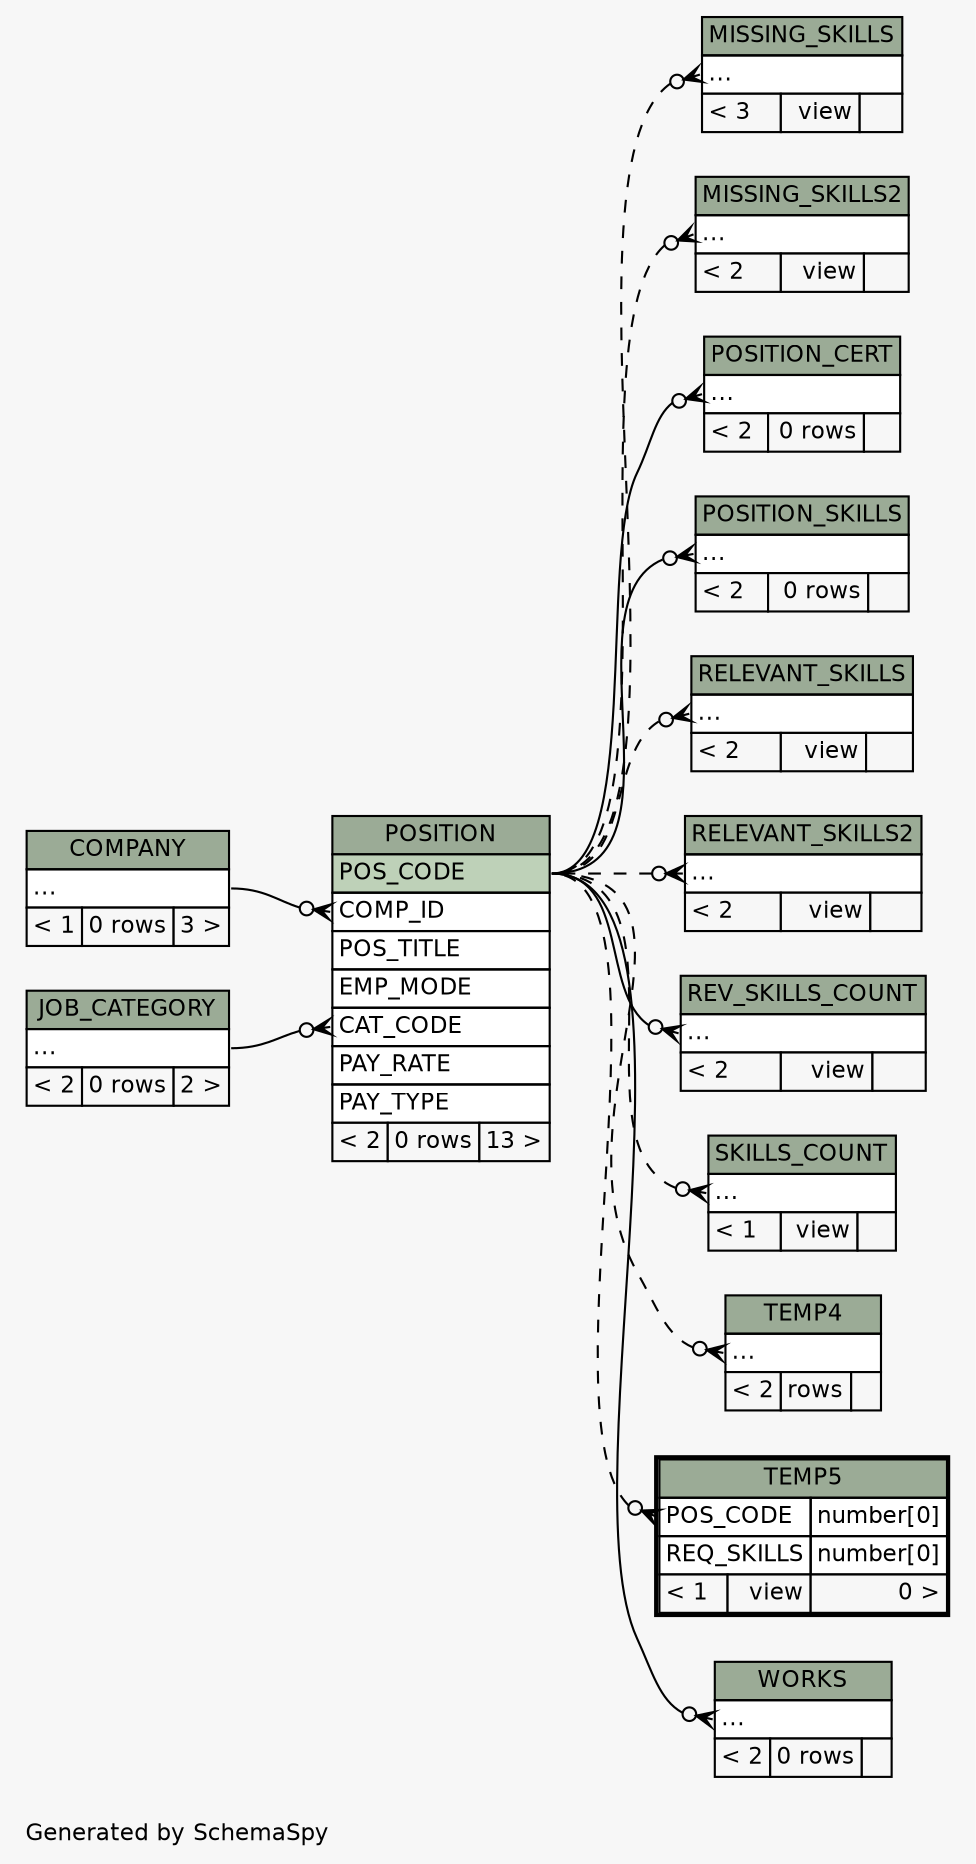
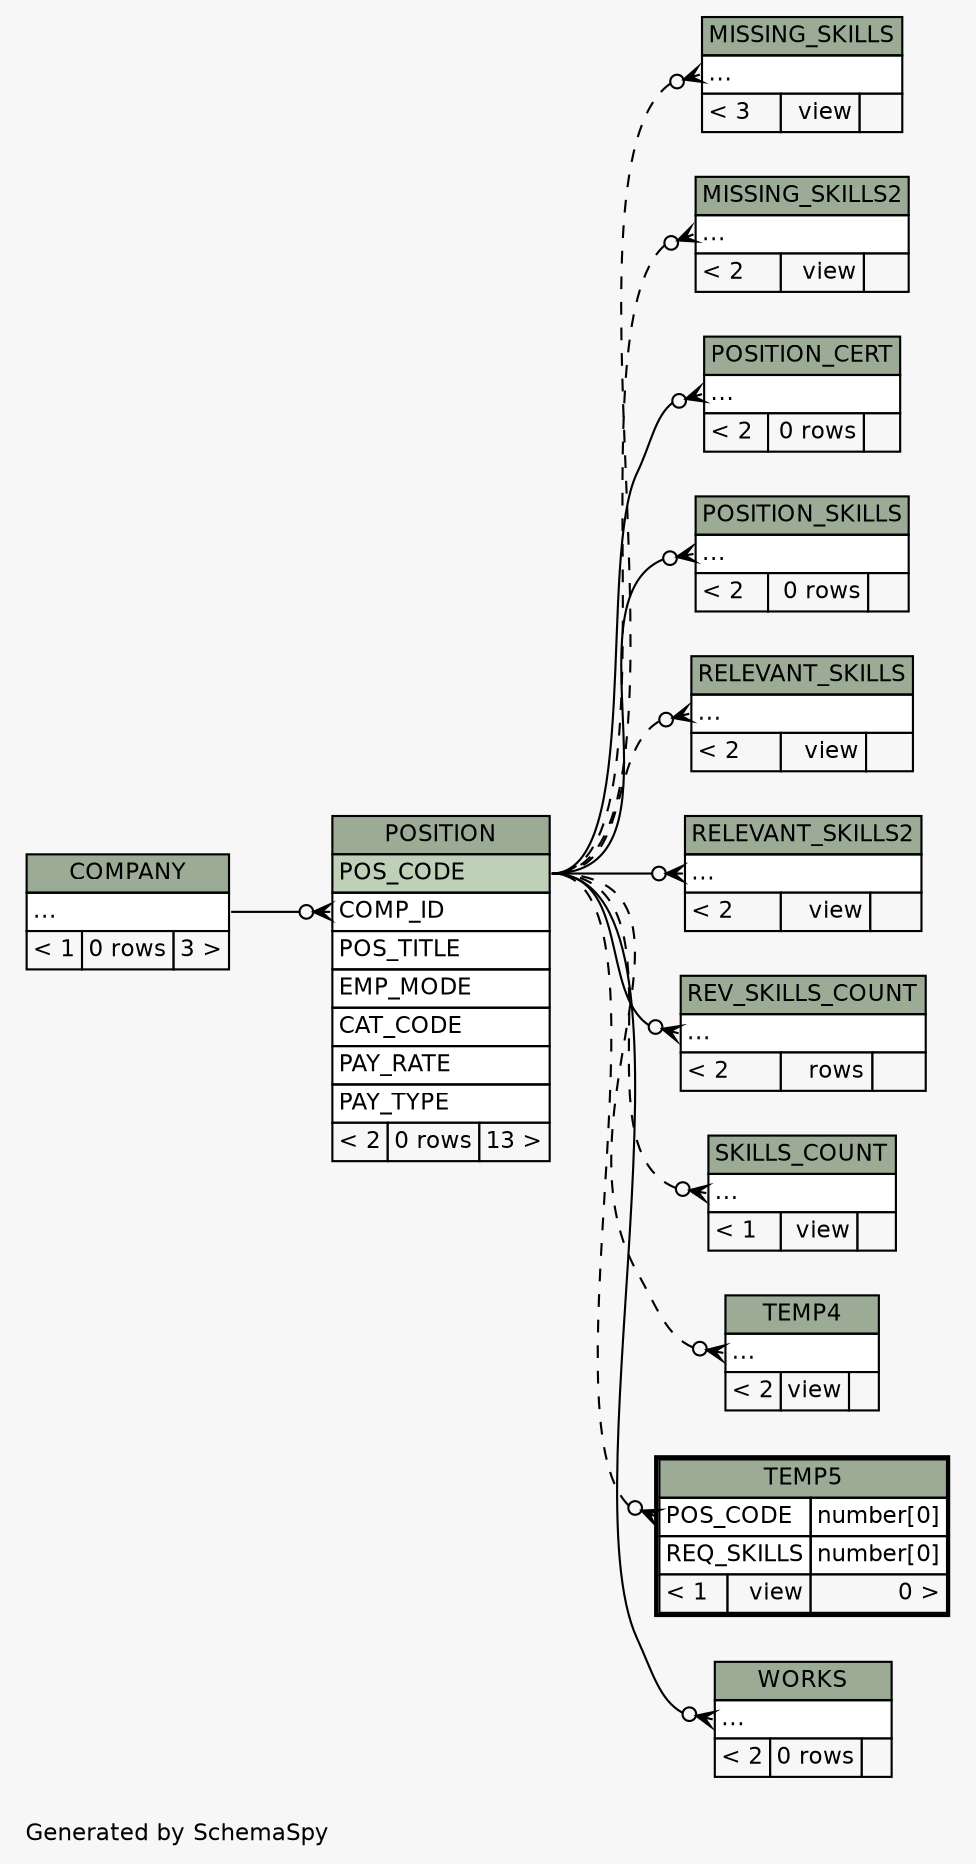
edge "POSITION" -> "RELEVANT_SKILLS2": style dashed -> solid
node "JOB_CATEGORY": removed
node "REV_SKILLS_COUNT": text "view" -> "rows"
node "TEMP4": text "rows" -> "view"
